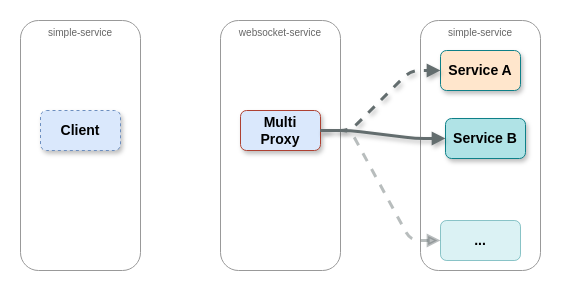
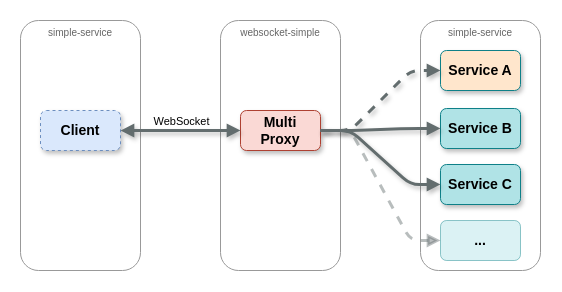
node "websocket-service": label "websocket-service" -> "websocket-simple"
edge "Client" -- "Multi Proxy": added, label "WebSocket"
node "Multi Proxy": fillcolor #dae8fc -> #fad9d5
node "Service B": moved (486, 139) -> (481, 129)
edge "Multi Proxy" -> "Service C": added
node "Service C": added
